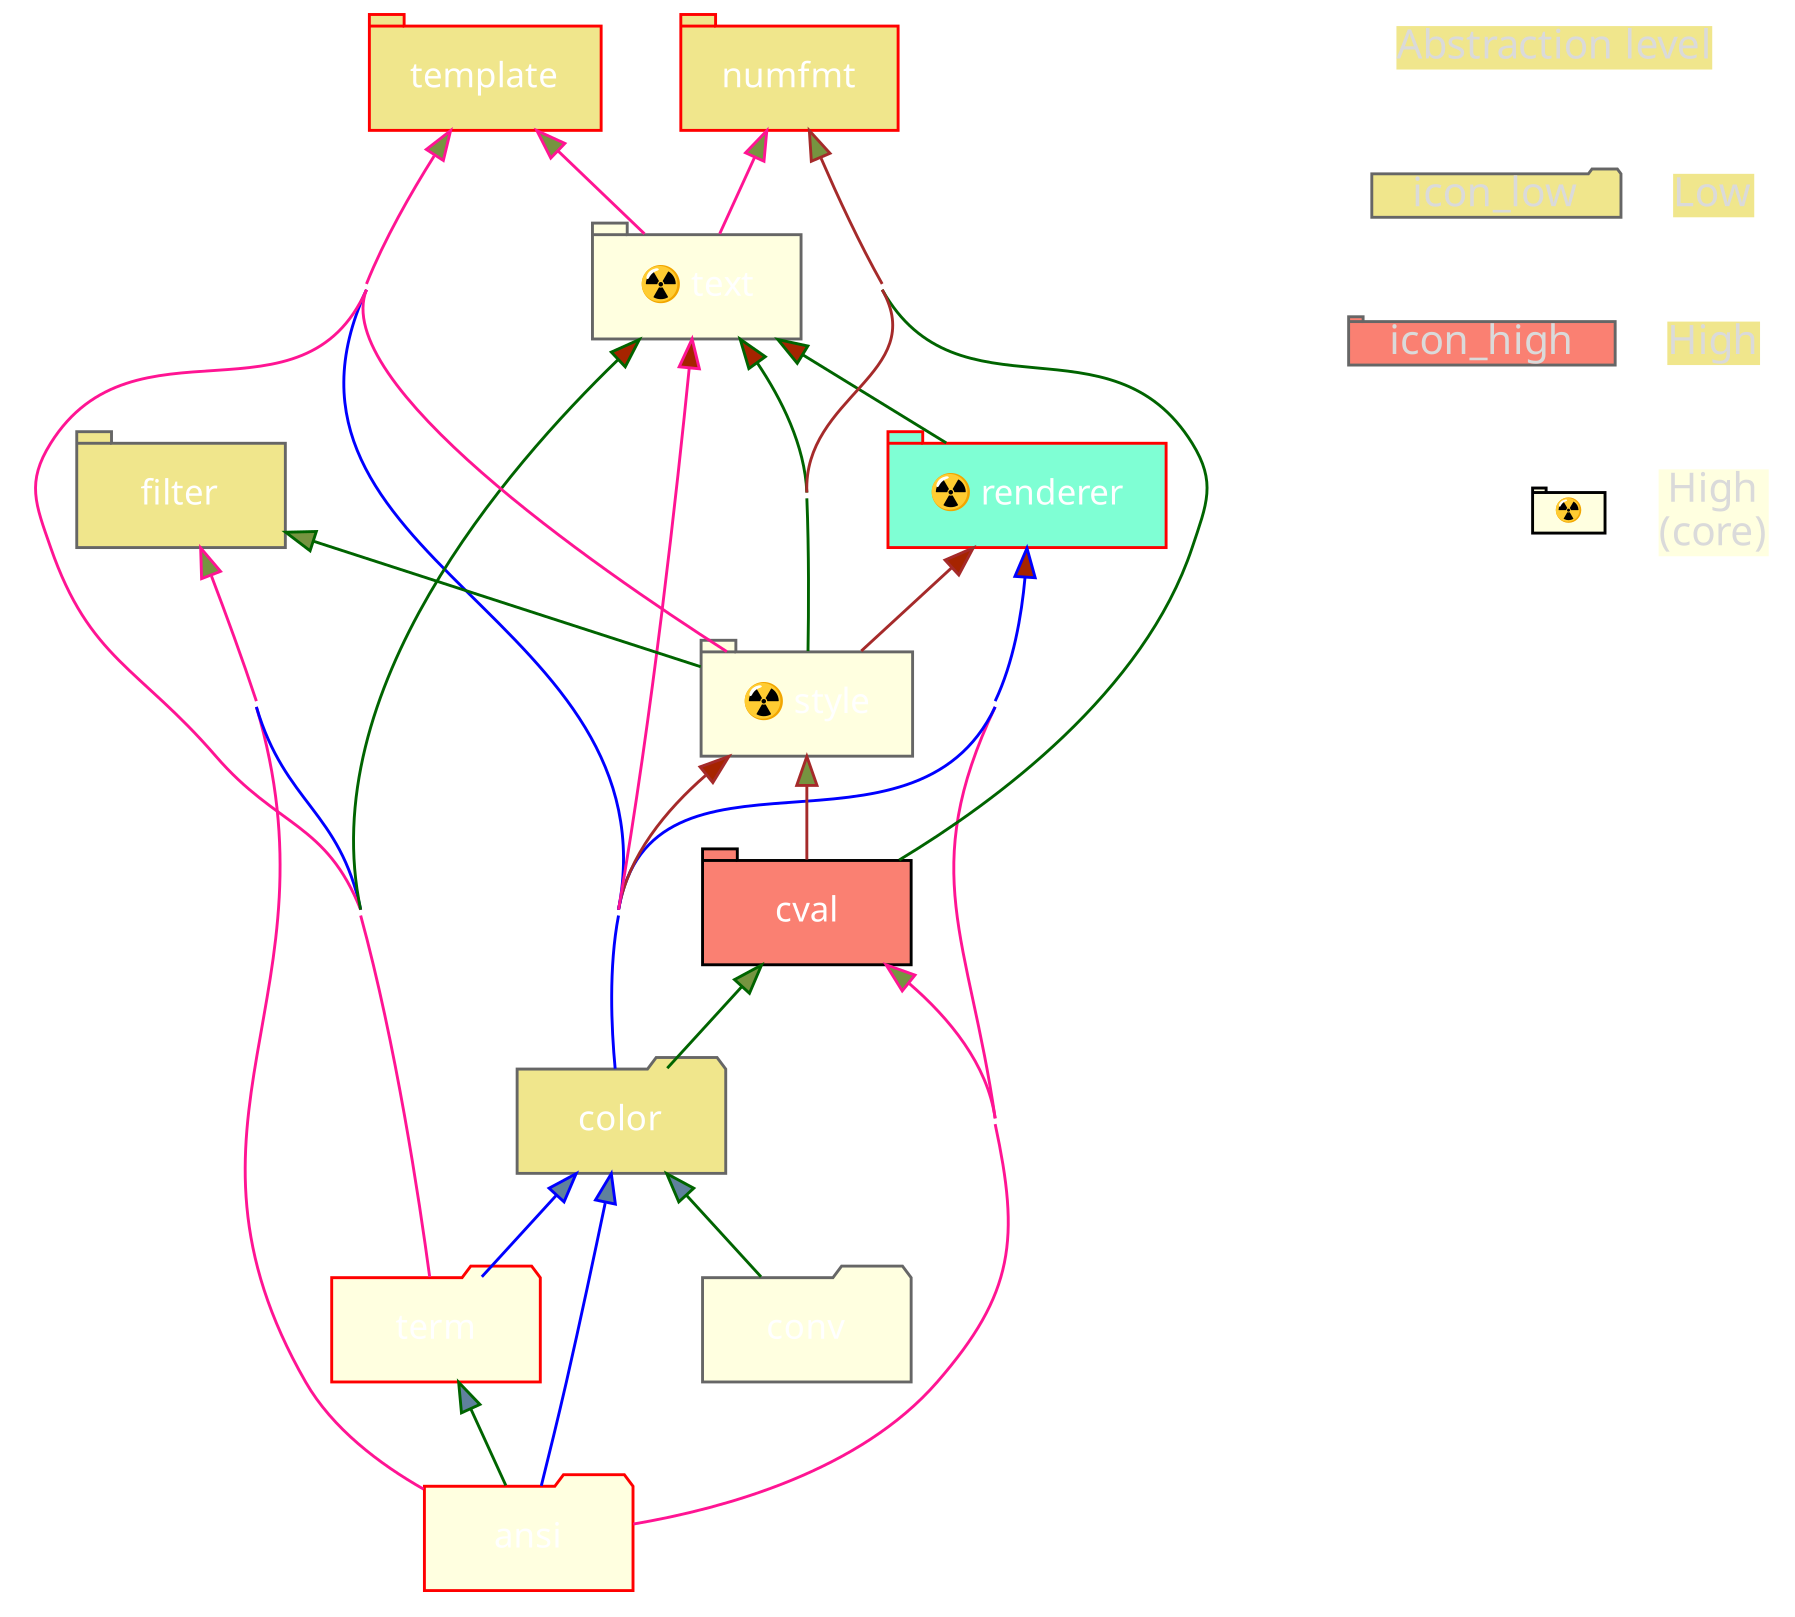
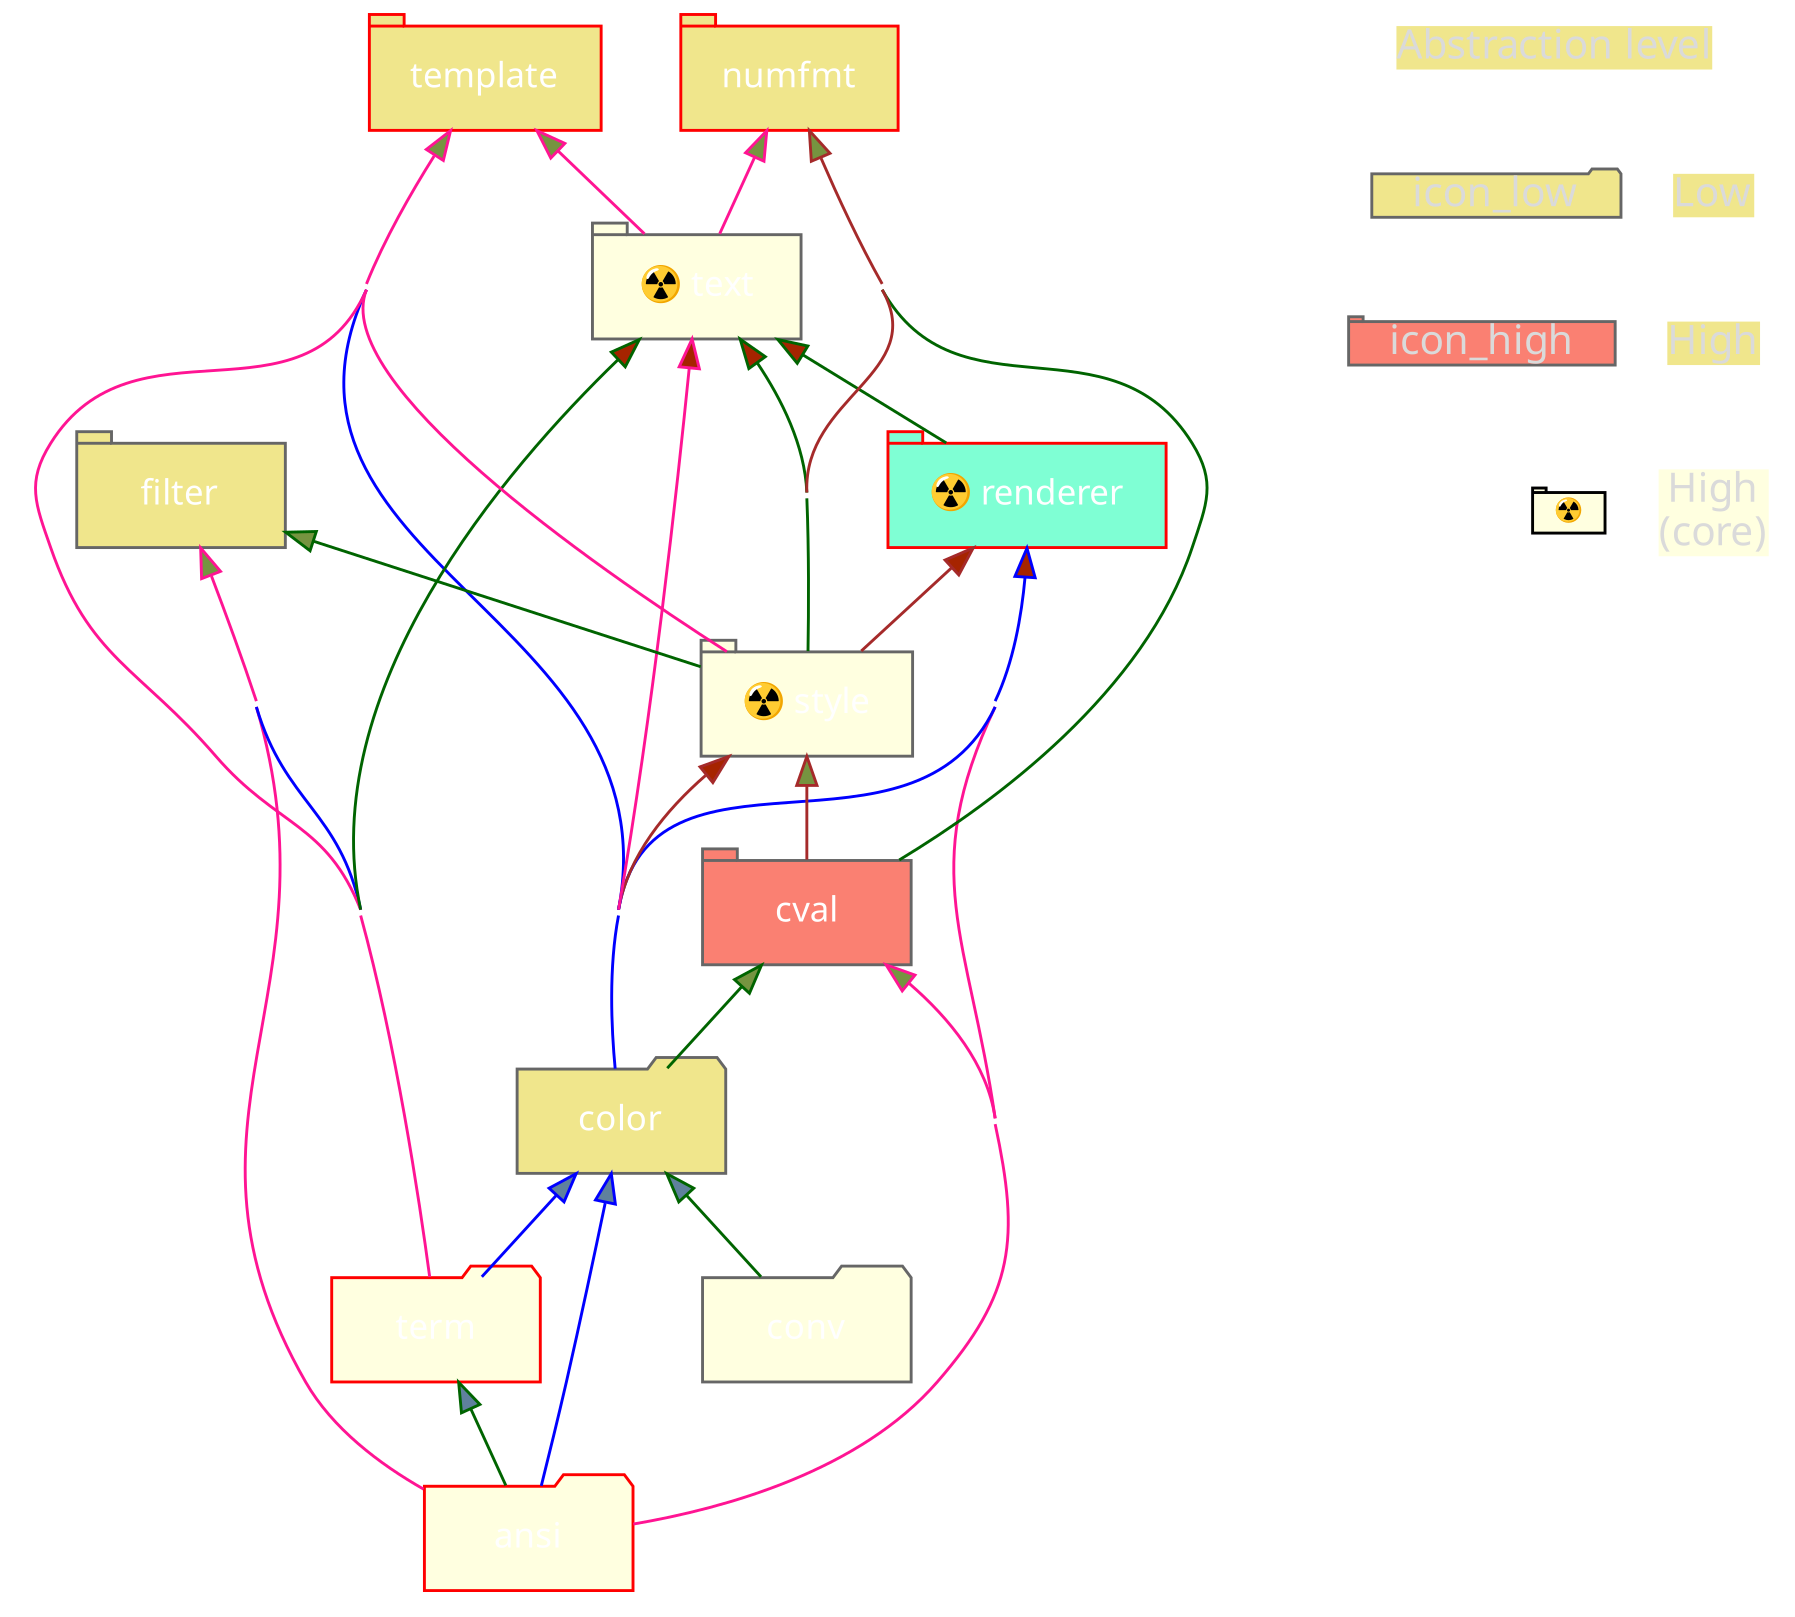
node "cval": color black -> gray40
